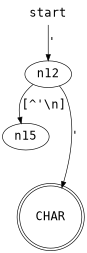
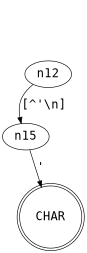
node "start": removed
edge "n12" -> "CHAR": now "n15" -> "CHAR"
